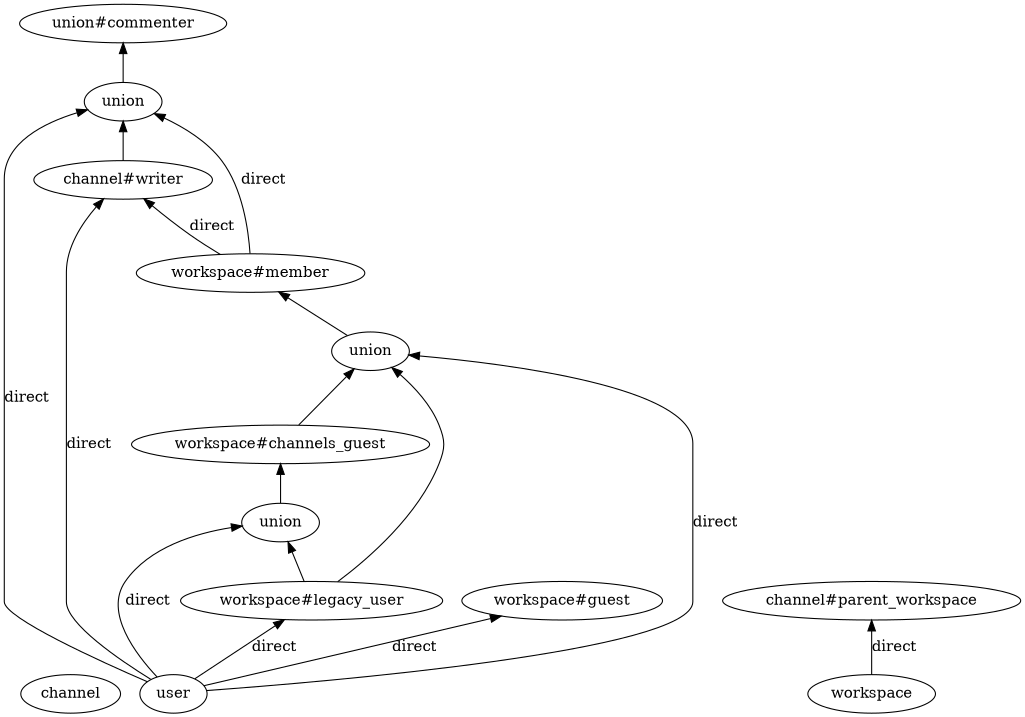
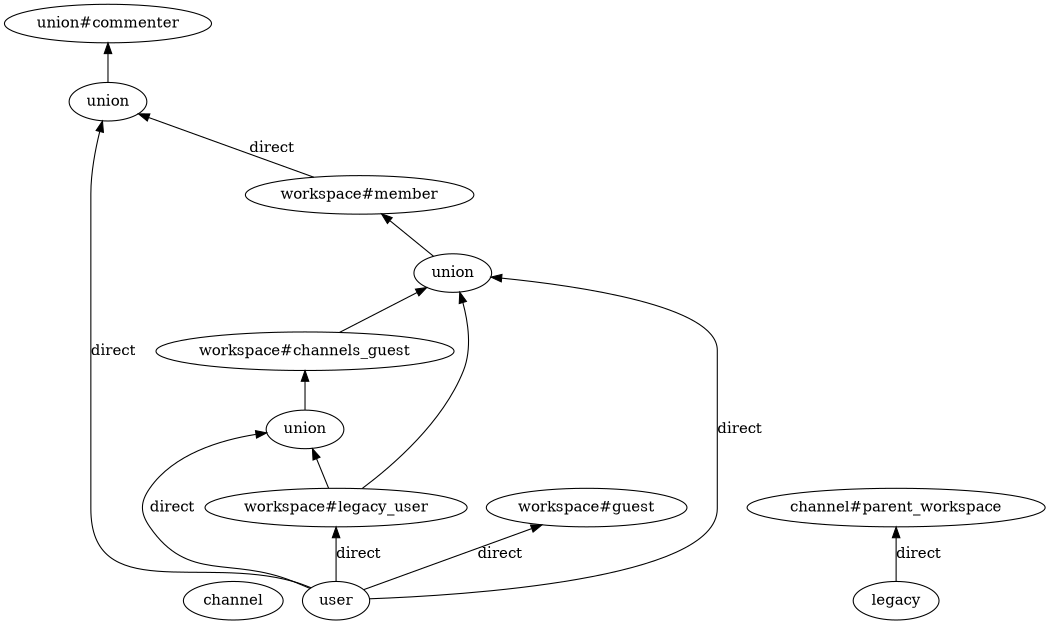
node "channel#writer": removed
node "workspace": label "workspace" -> "legacy"
